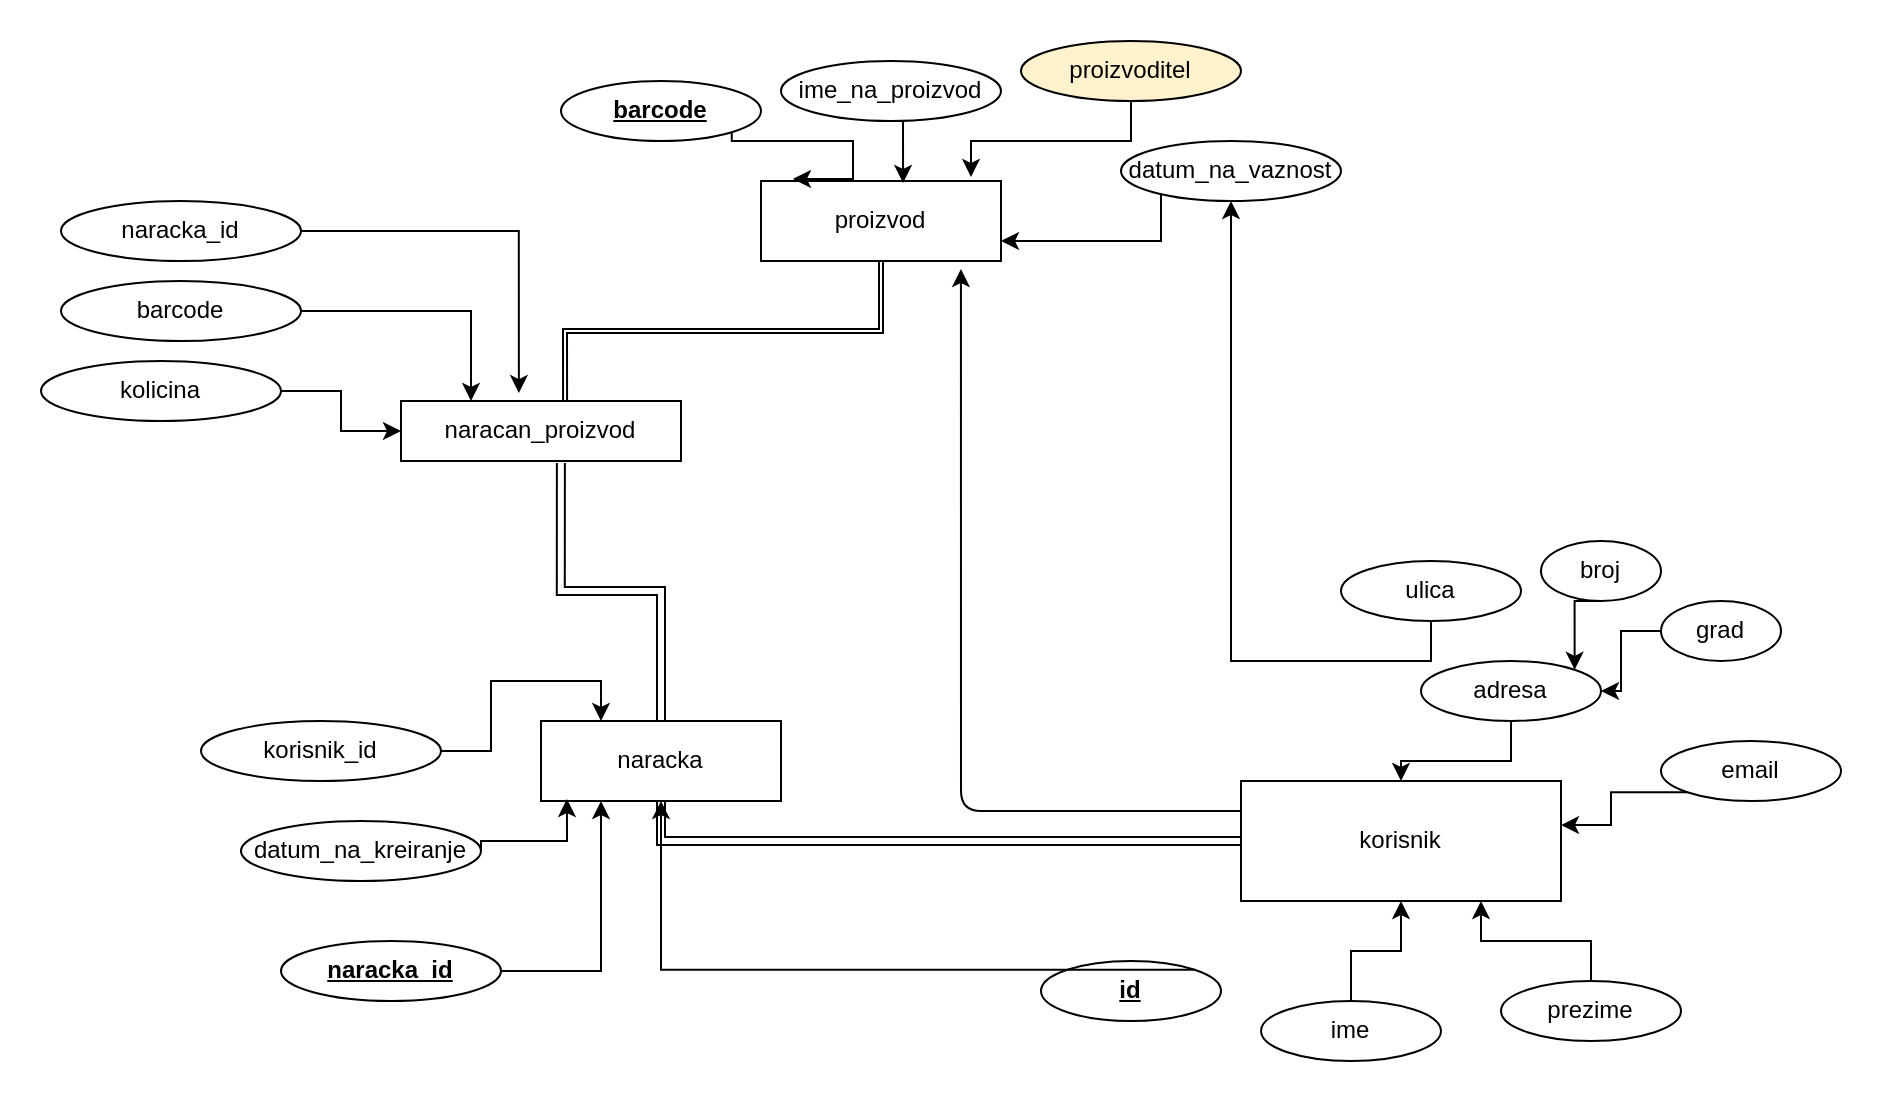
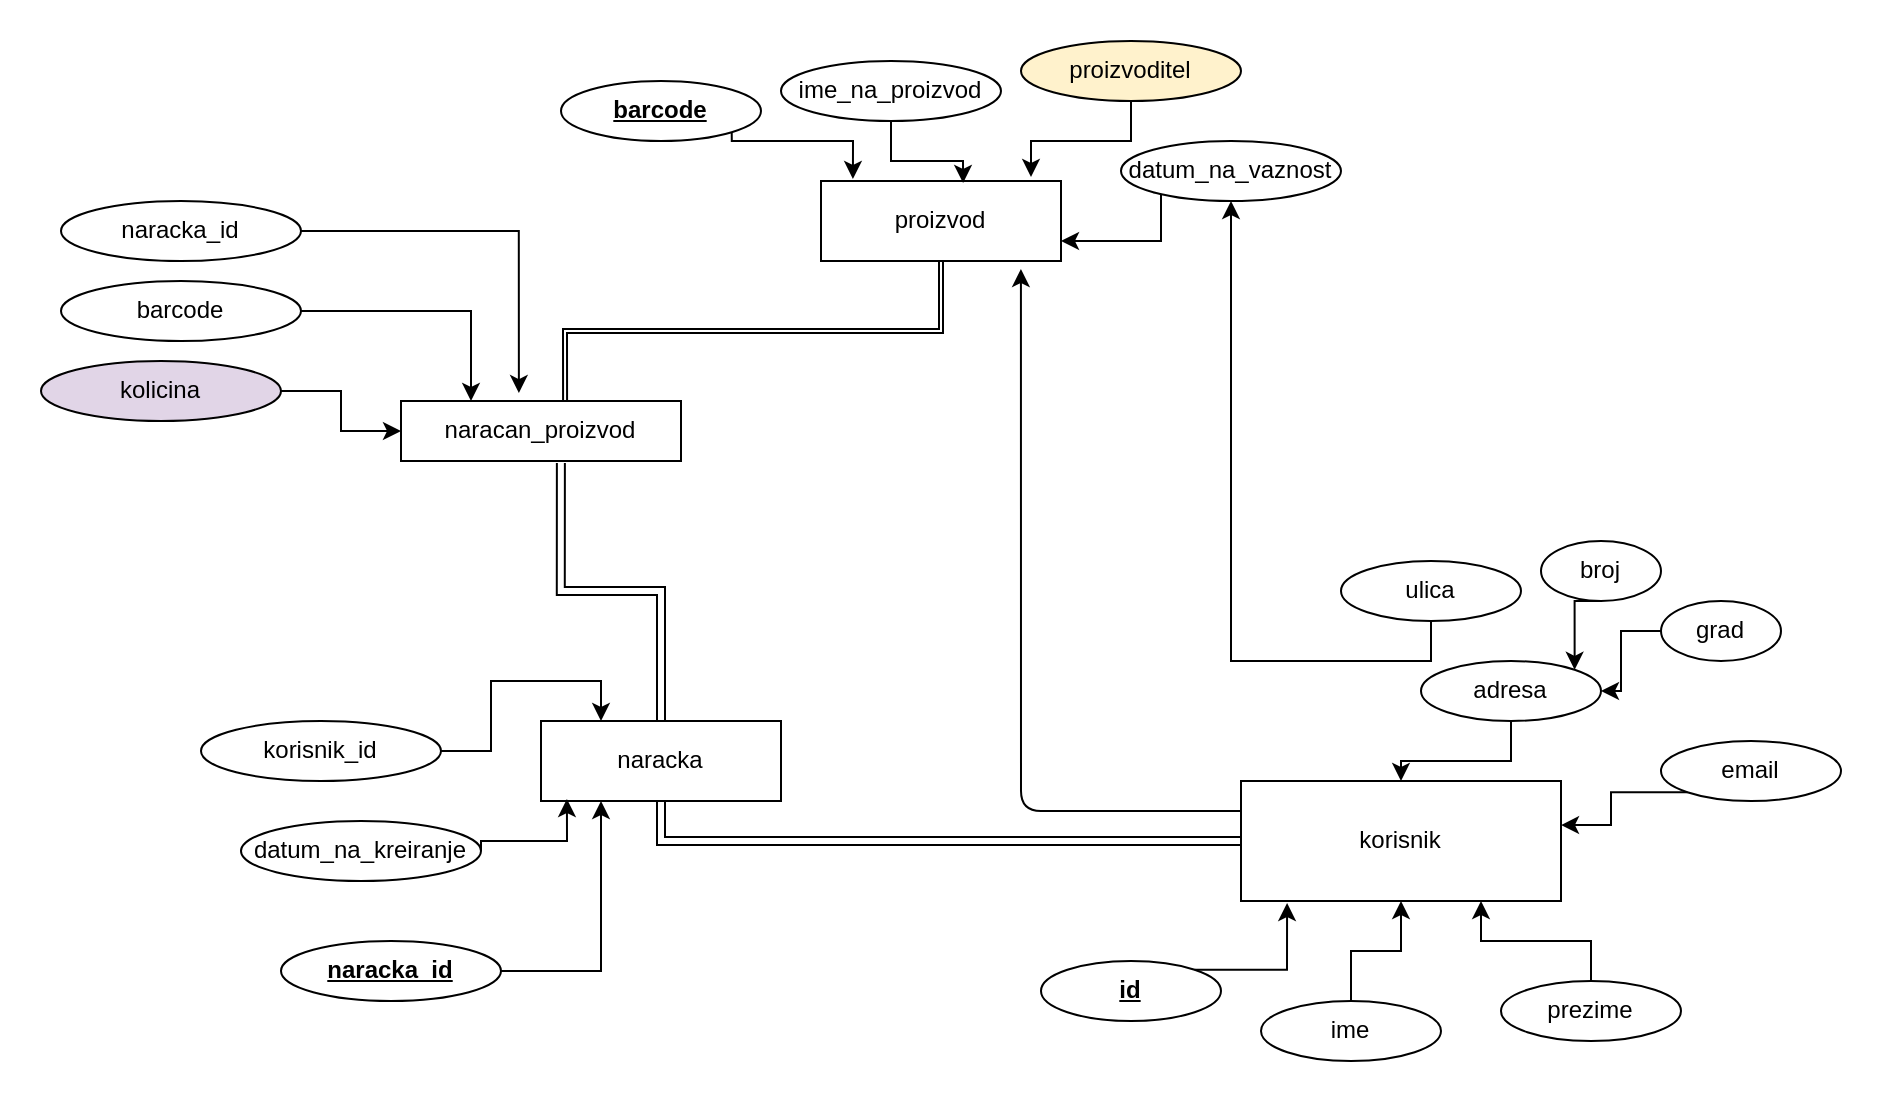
node "proizvod": moved (881, 221) -> (941, 221)
node "kolicina": fillcolor #ffffff -> #e1d5e7
edge "id" -> "naracka": now "id" -> "korisnik"
